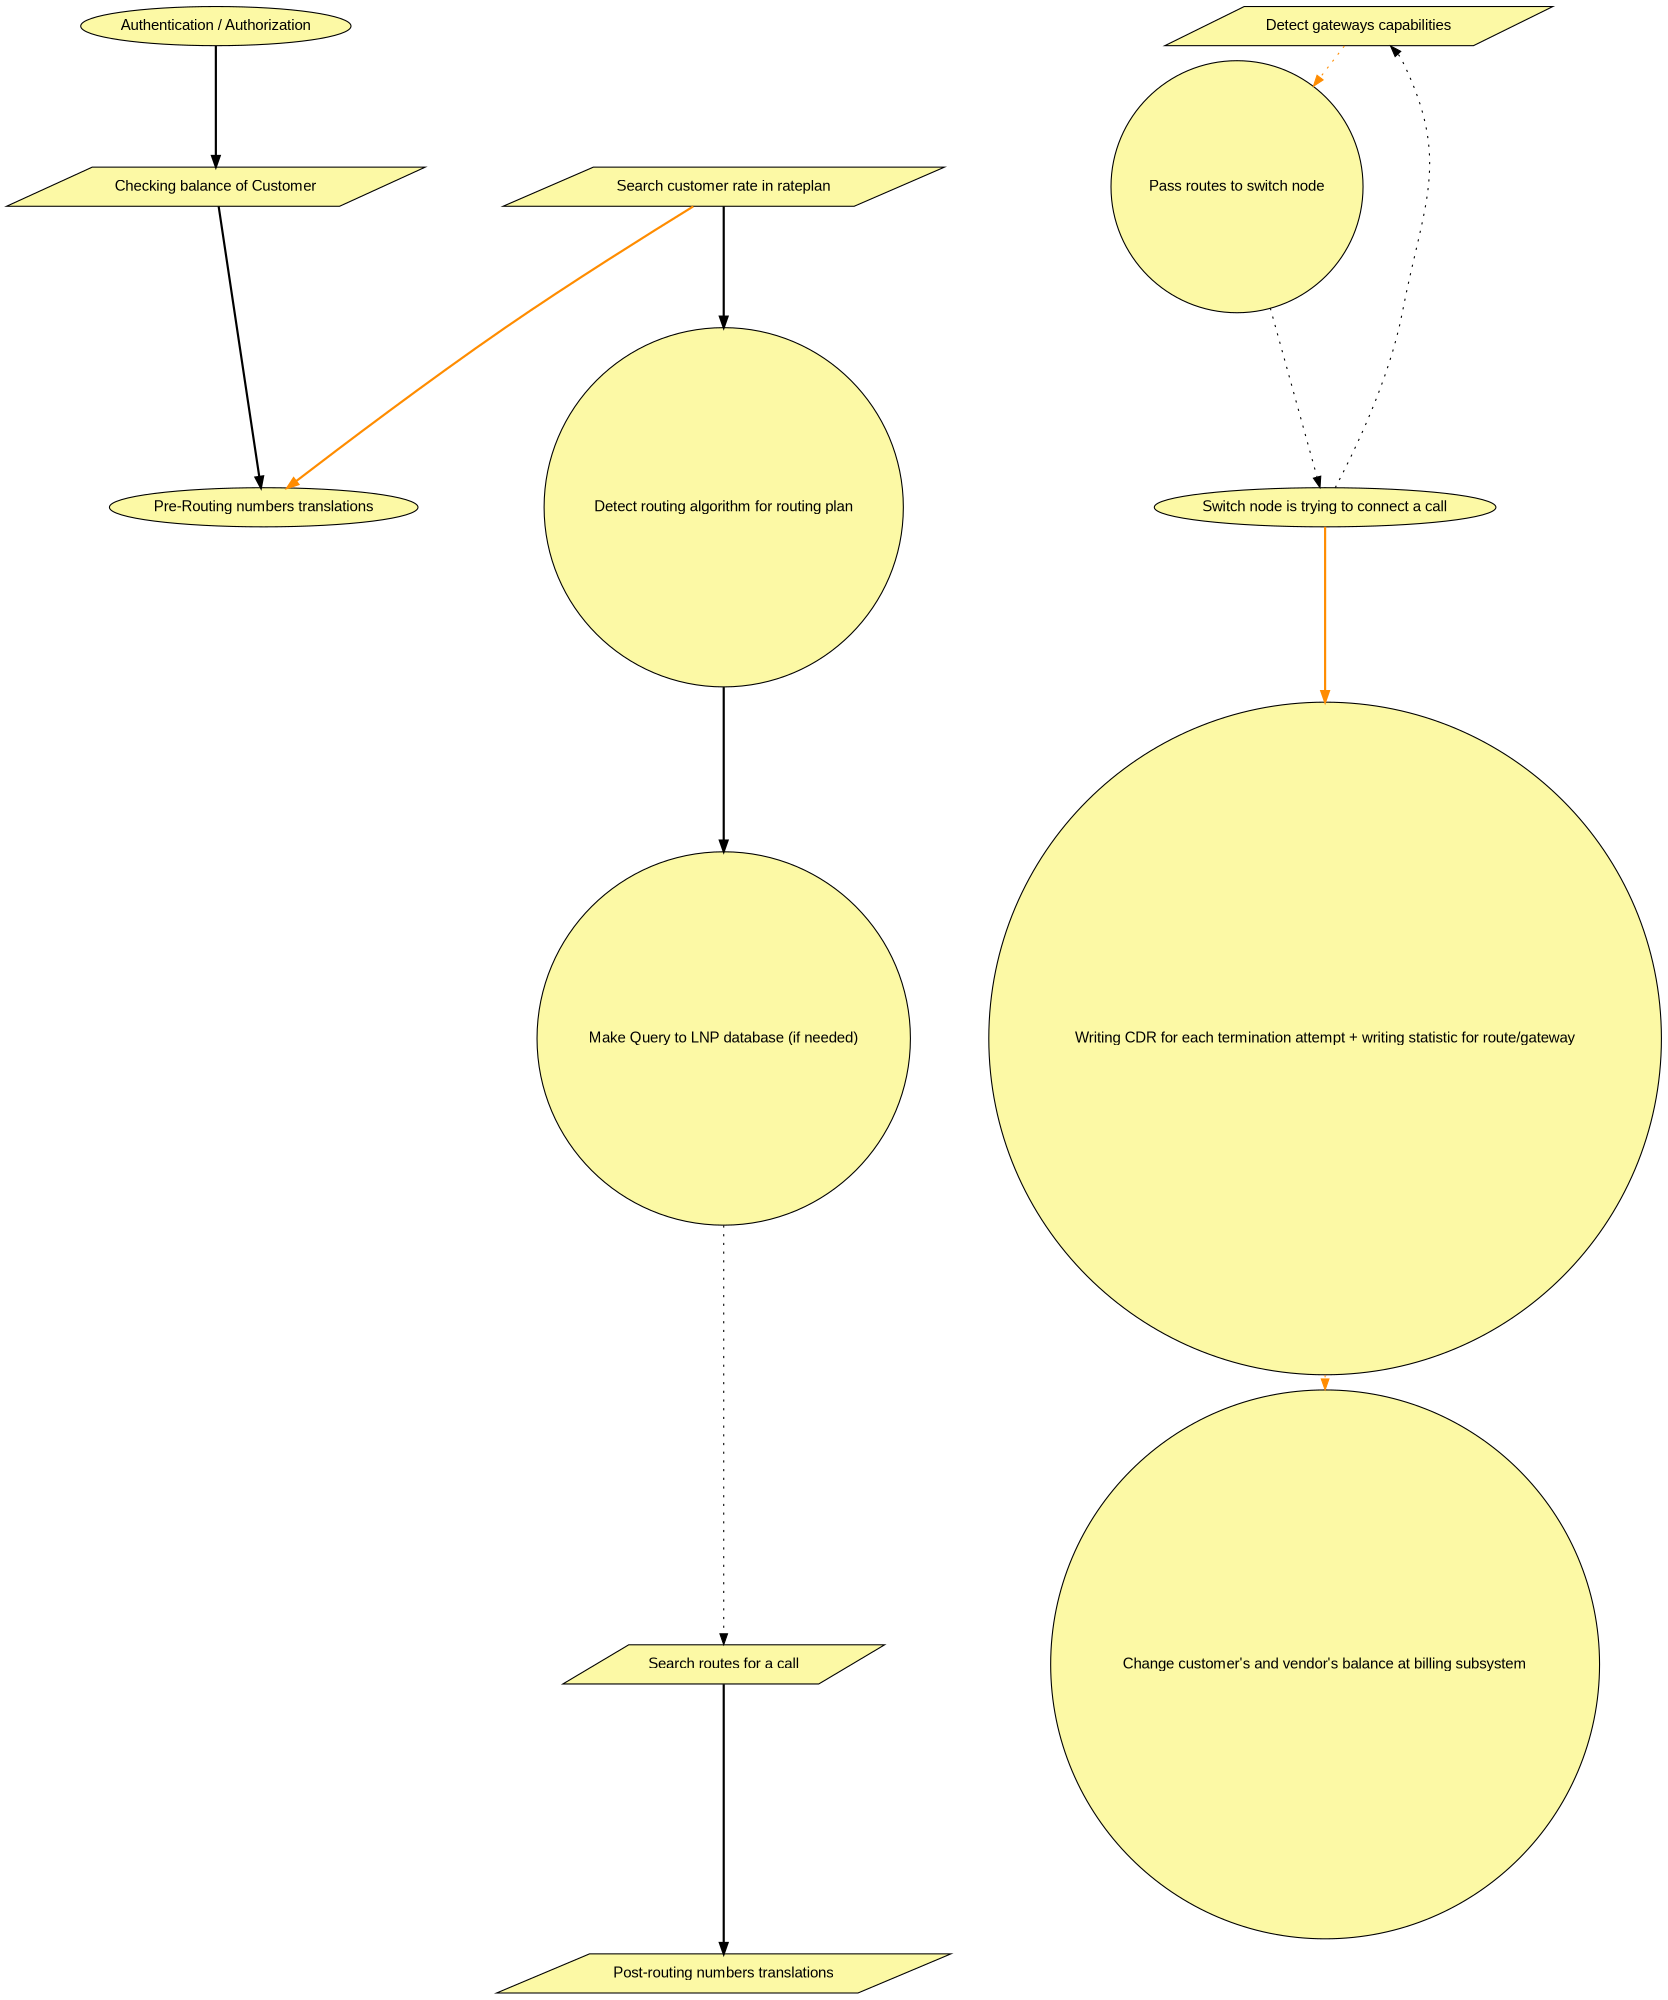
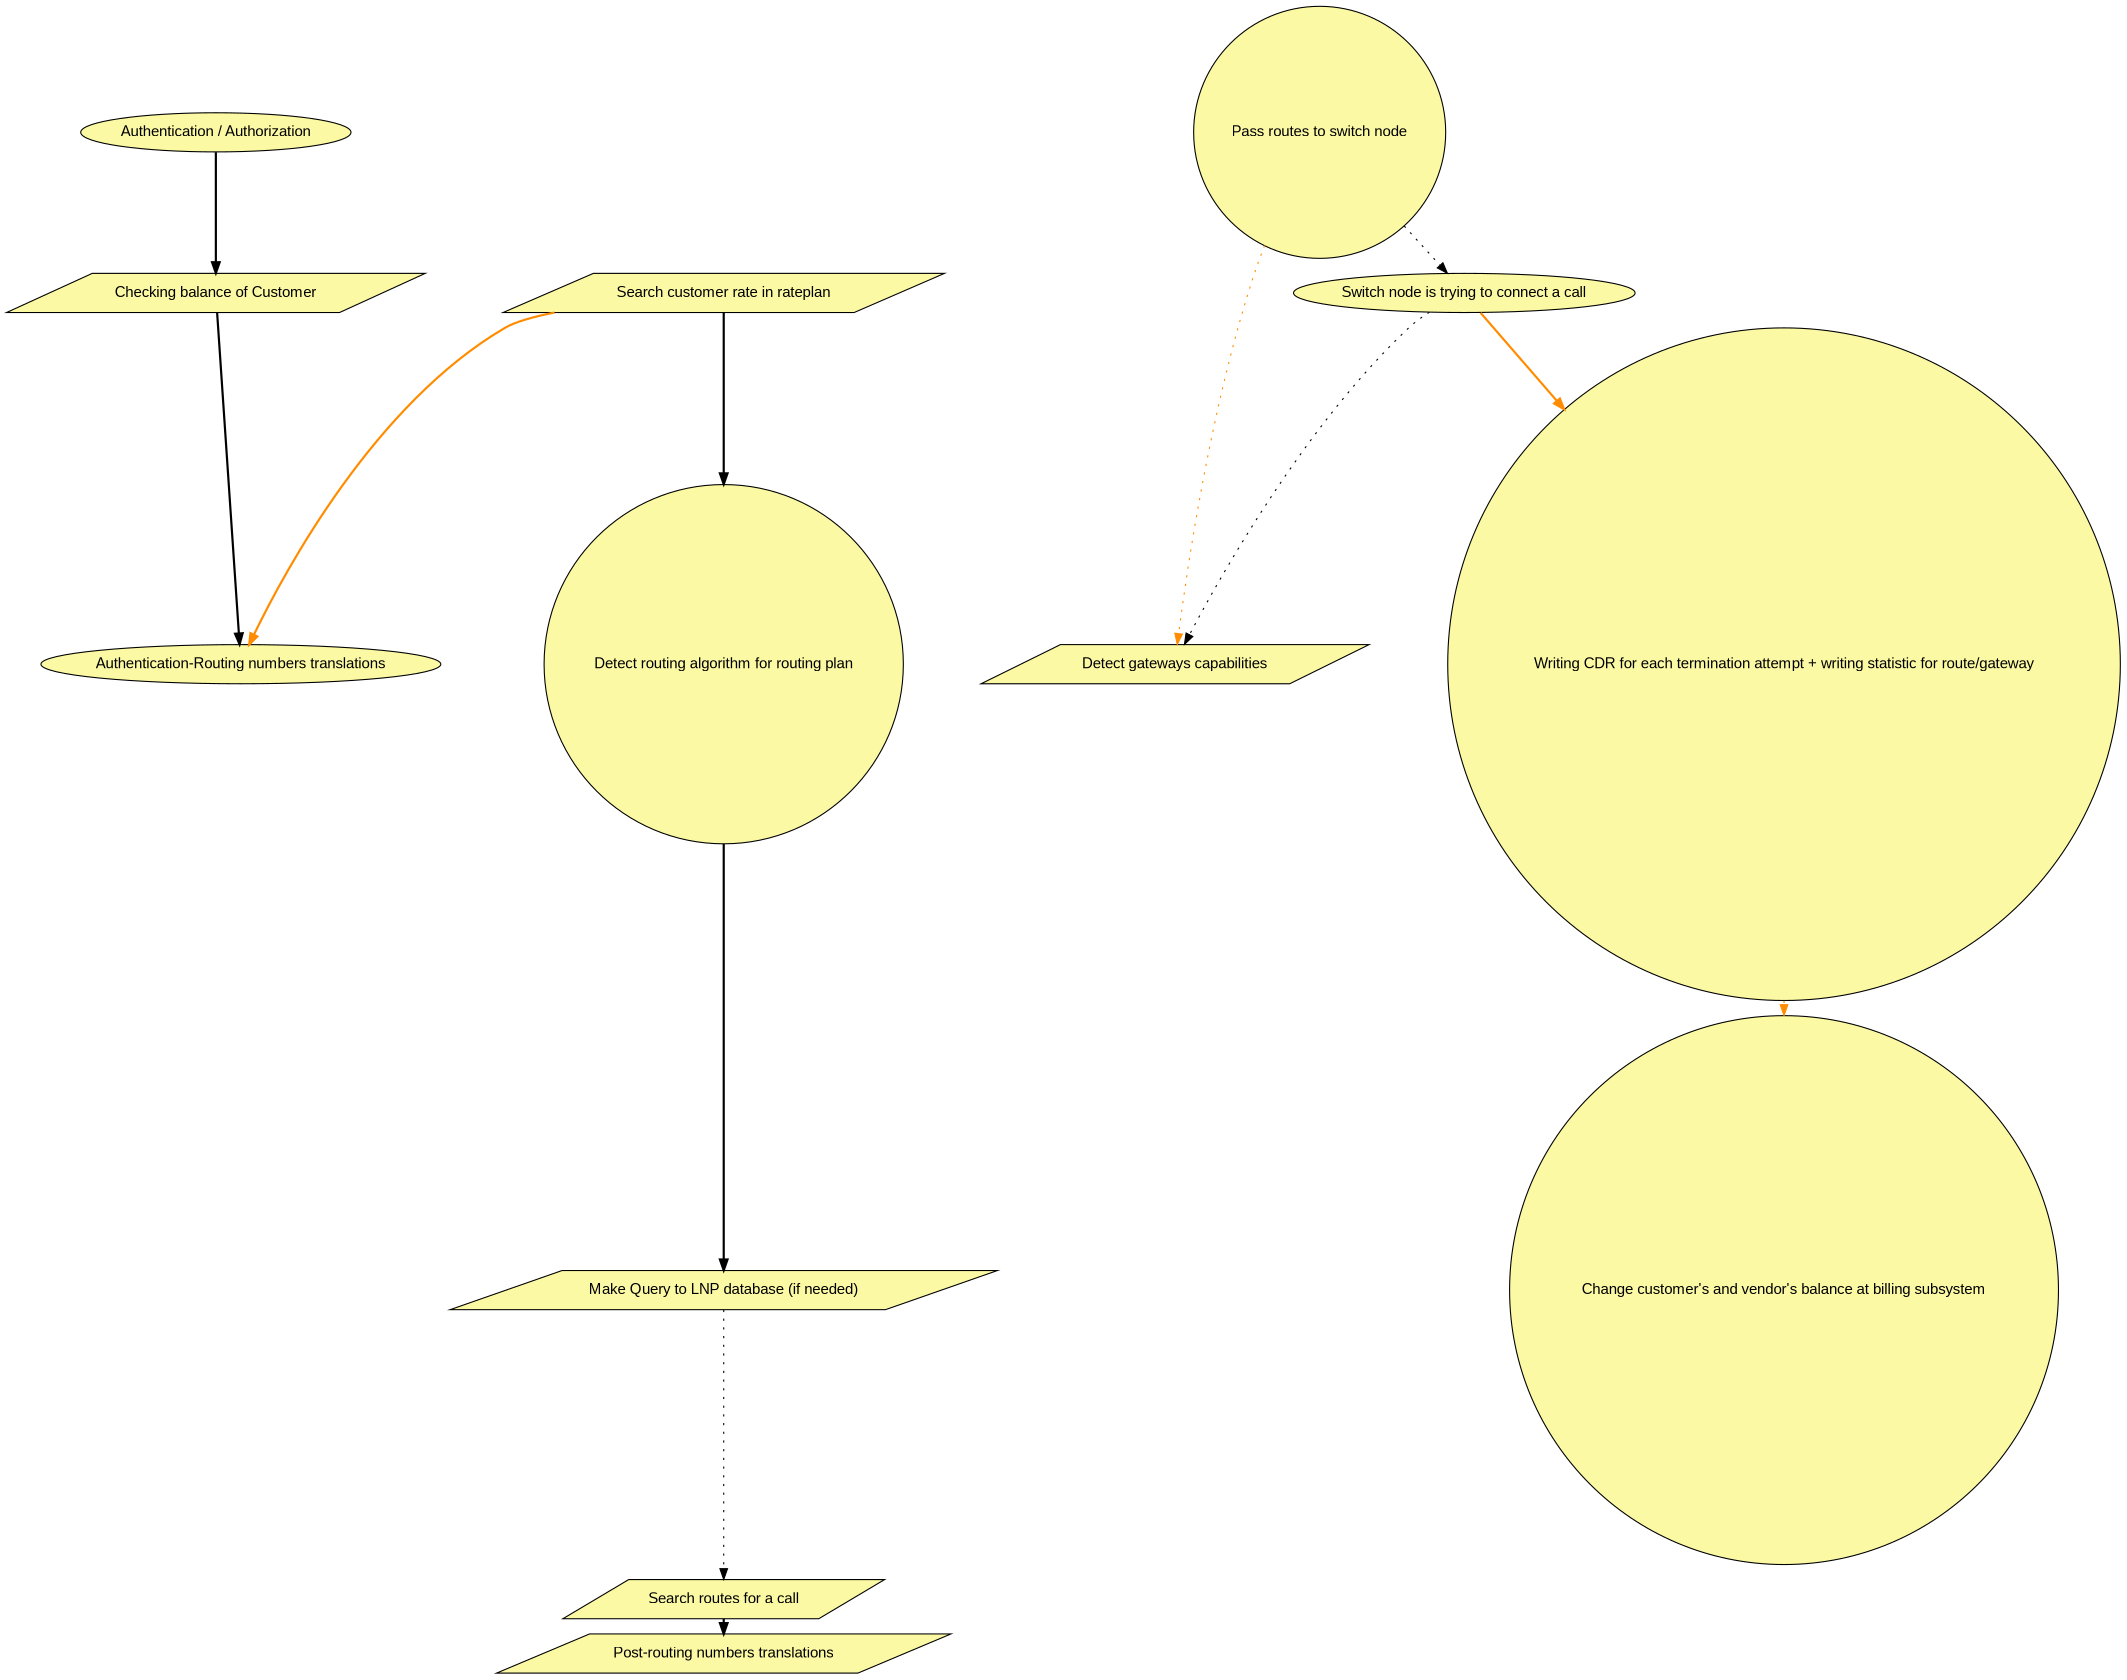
edge "Detect gateways capabilities" -> "Pass routes to switch node": reversed
node "Pre-Routing numbers translations": label "Pre-Routing numbers translations" -> "Authentication-Routing numbers translations"
node "Make Query to LNP database (if needed)": shape circle -> parallelogram
